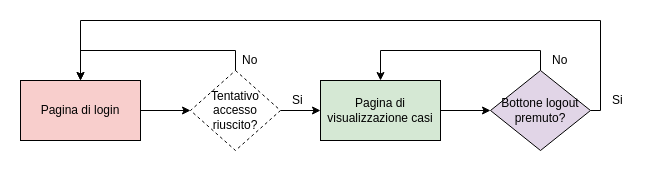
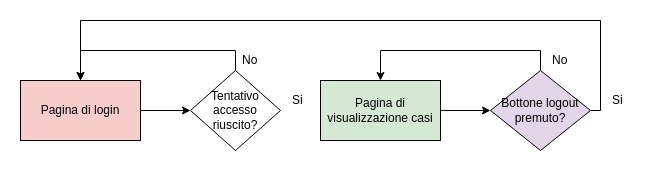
node "Tentativo accesso riuscito?": style dashed -> solid
edge "Tentativo accesso riuscito?" -> "Pagina di visualizzazione casi": removed
